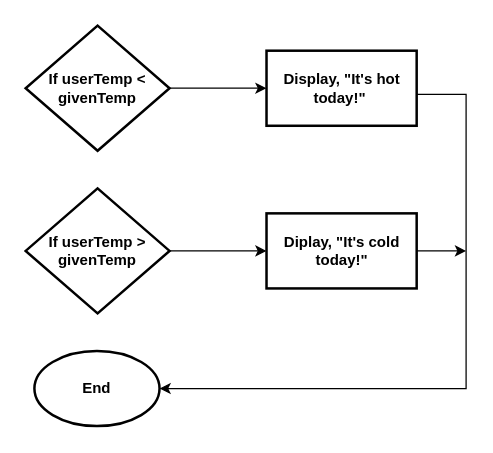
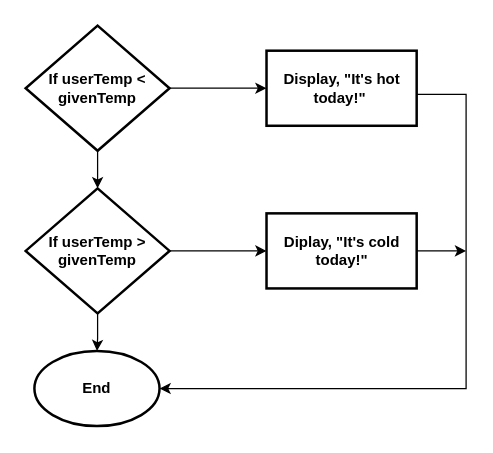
edge "If userTemp < givenTemp" -> "If userTemp > givenTemp": added
edge "If userTemp > givenTemp" -> "End": added
